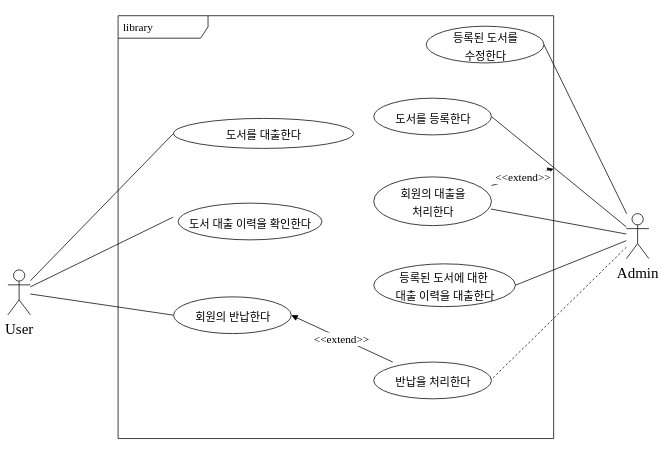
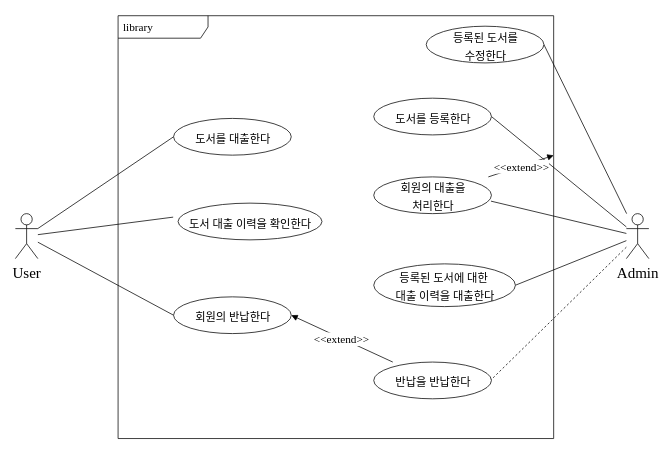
node "도서를 대출한다": size 180x30 -> 118x37
node "회원의 대출을 처리한다": size 118x49 -> 118x37
node "User": moved (19, 292) -> (27, 236)
node "반납을 처리한다": label "반납을 처리한다" -> "반납을 반납한다"
